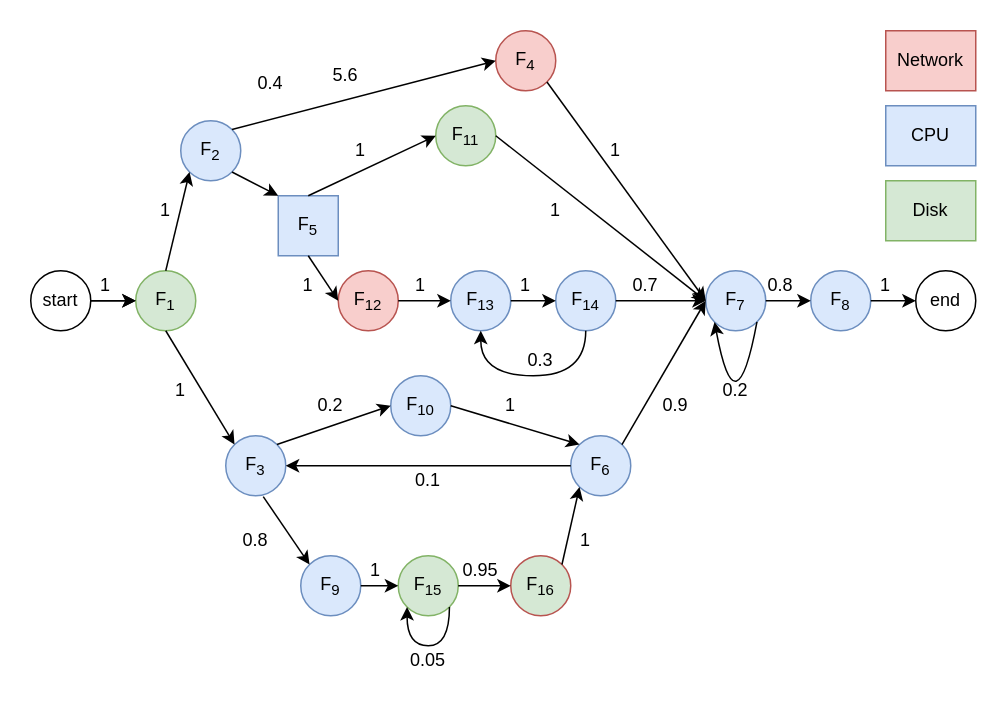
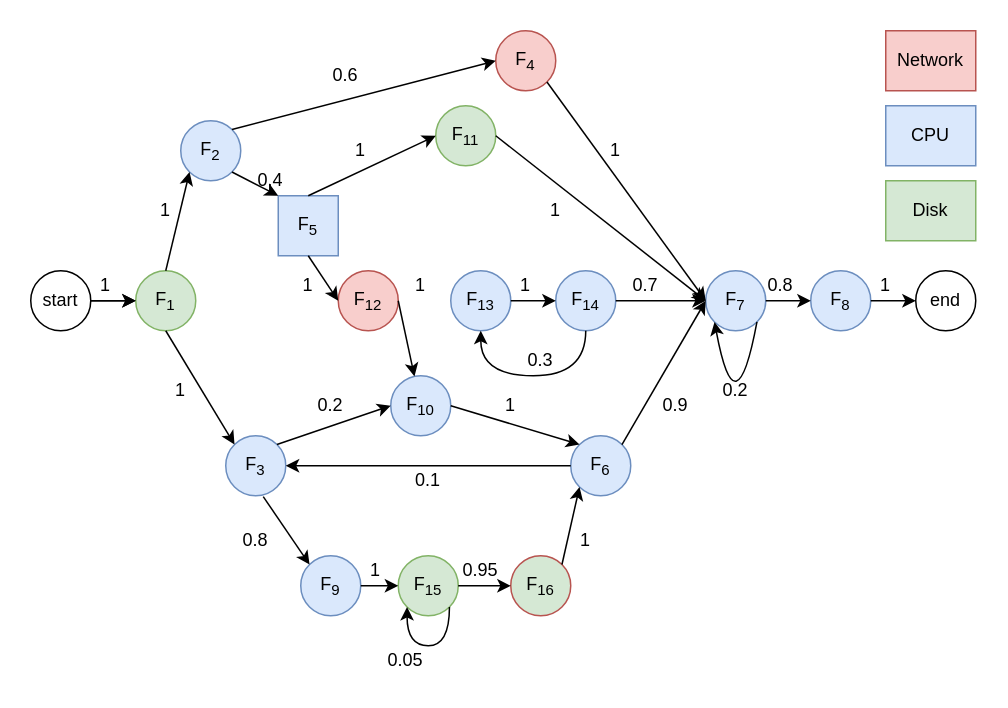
node "5.6": label "5.6" -> "0.6"
node "0.4": moved (271, 83) -> (271, 181)
edge "F12" -> "F13": now "F12" -> "F10"
node "0.05": moved (428, 661) -> (406, 661)
